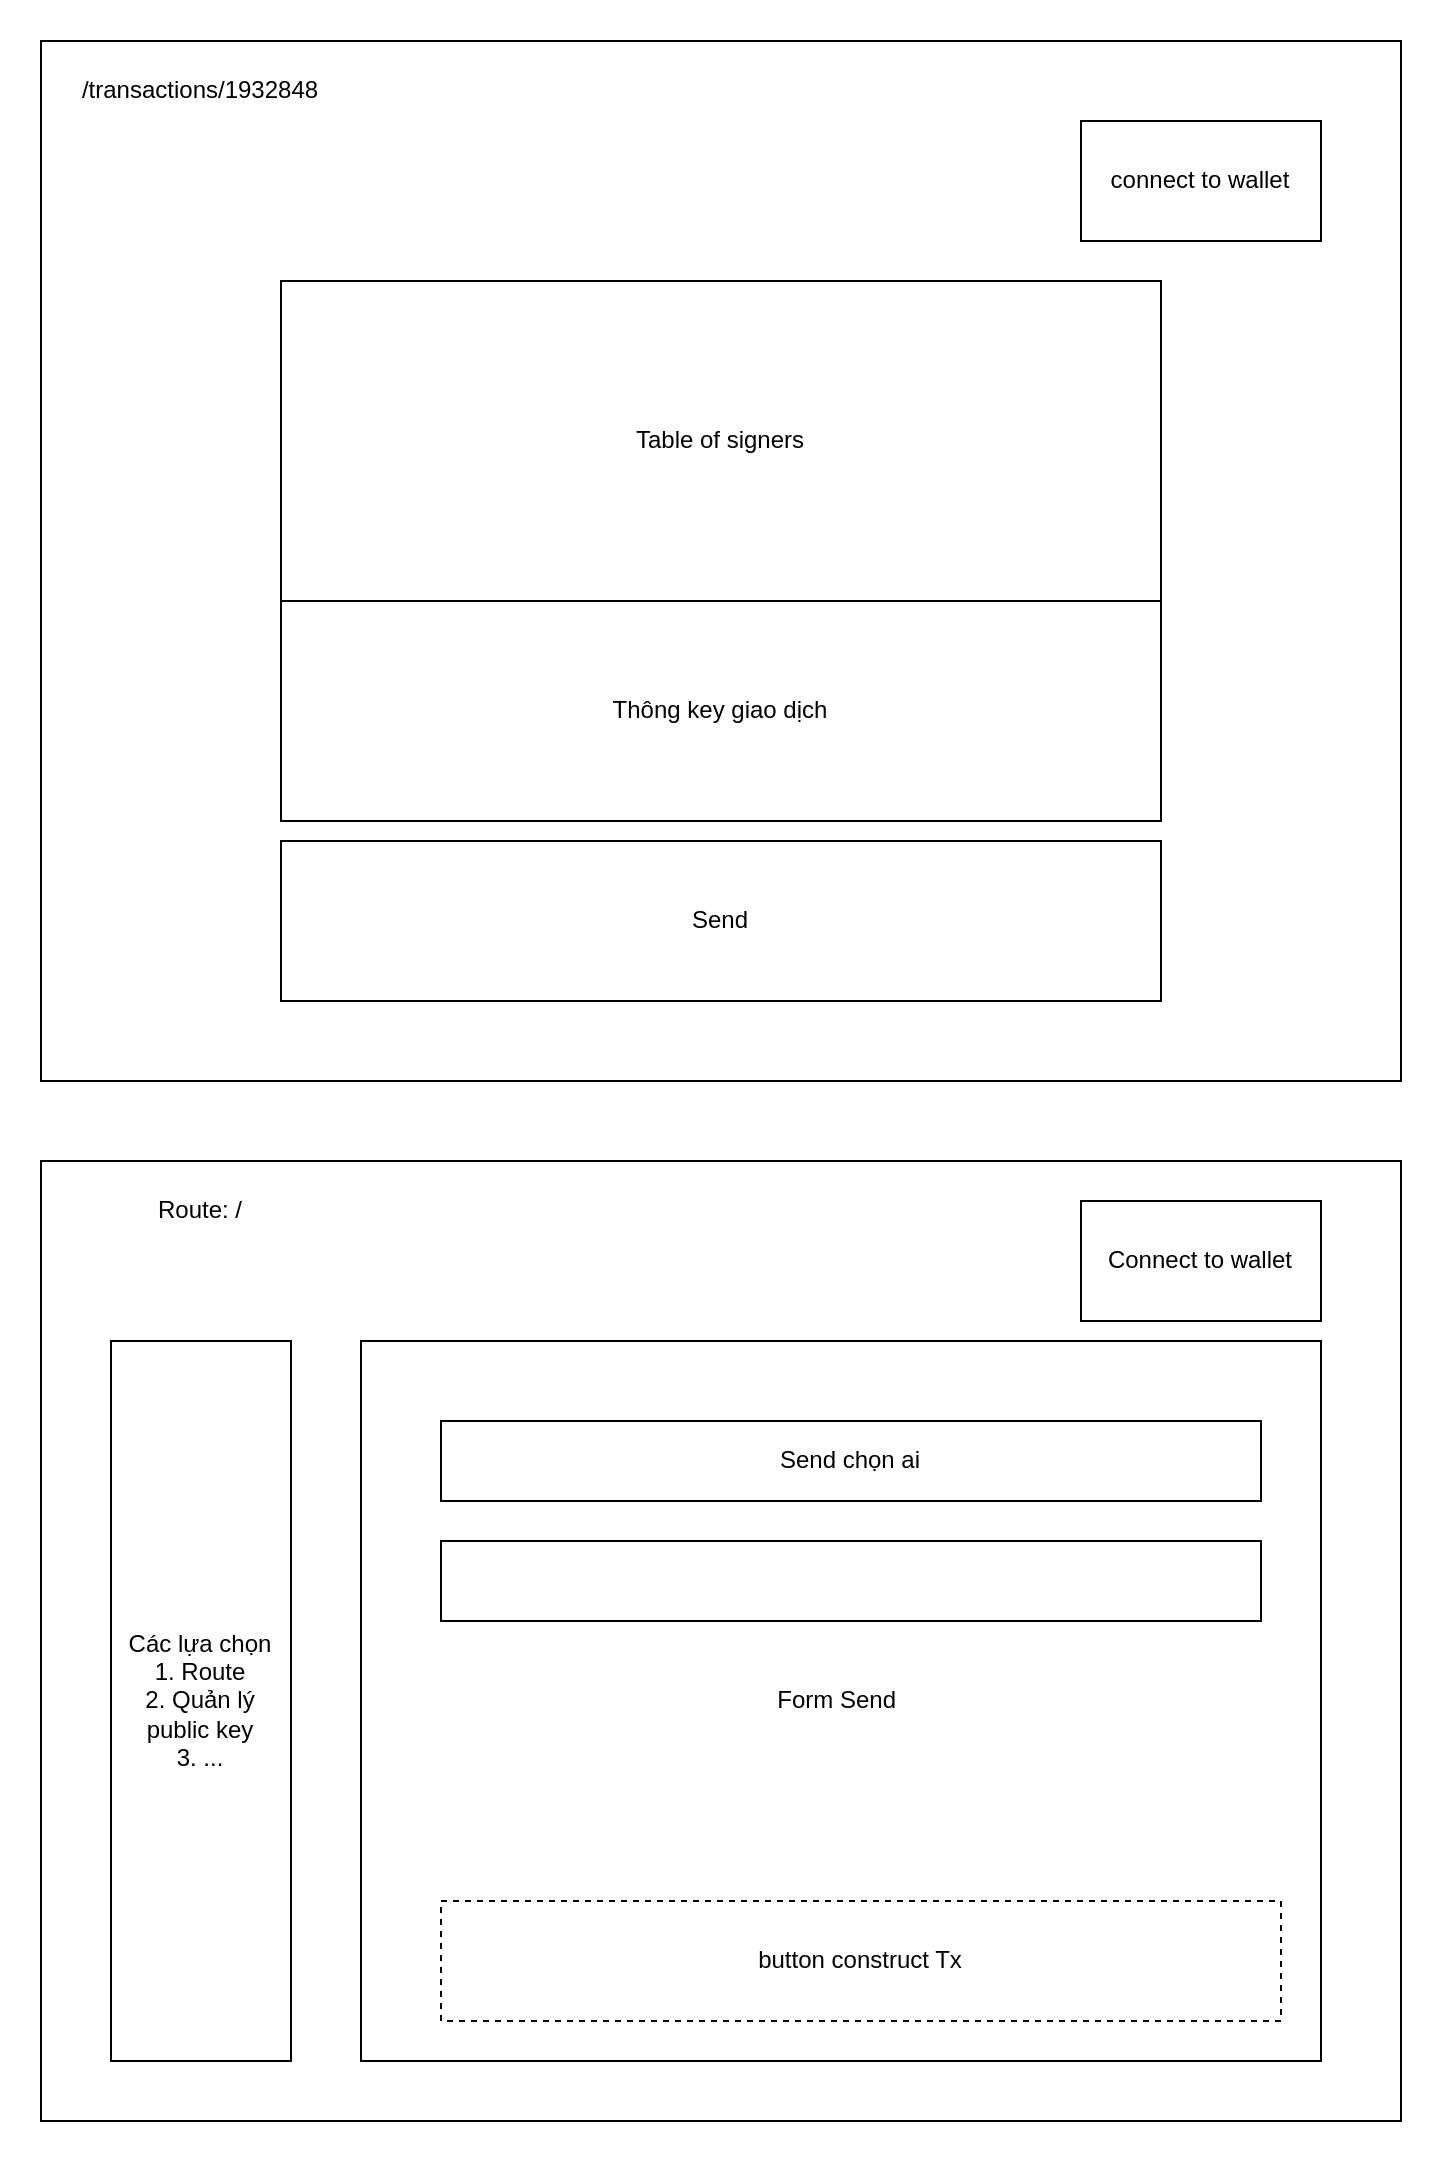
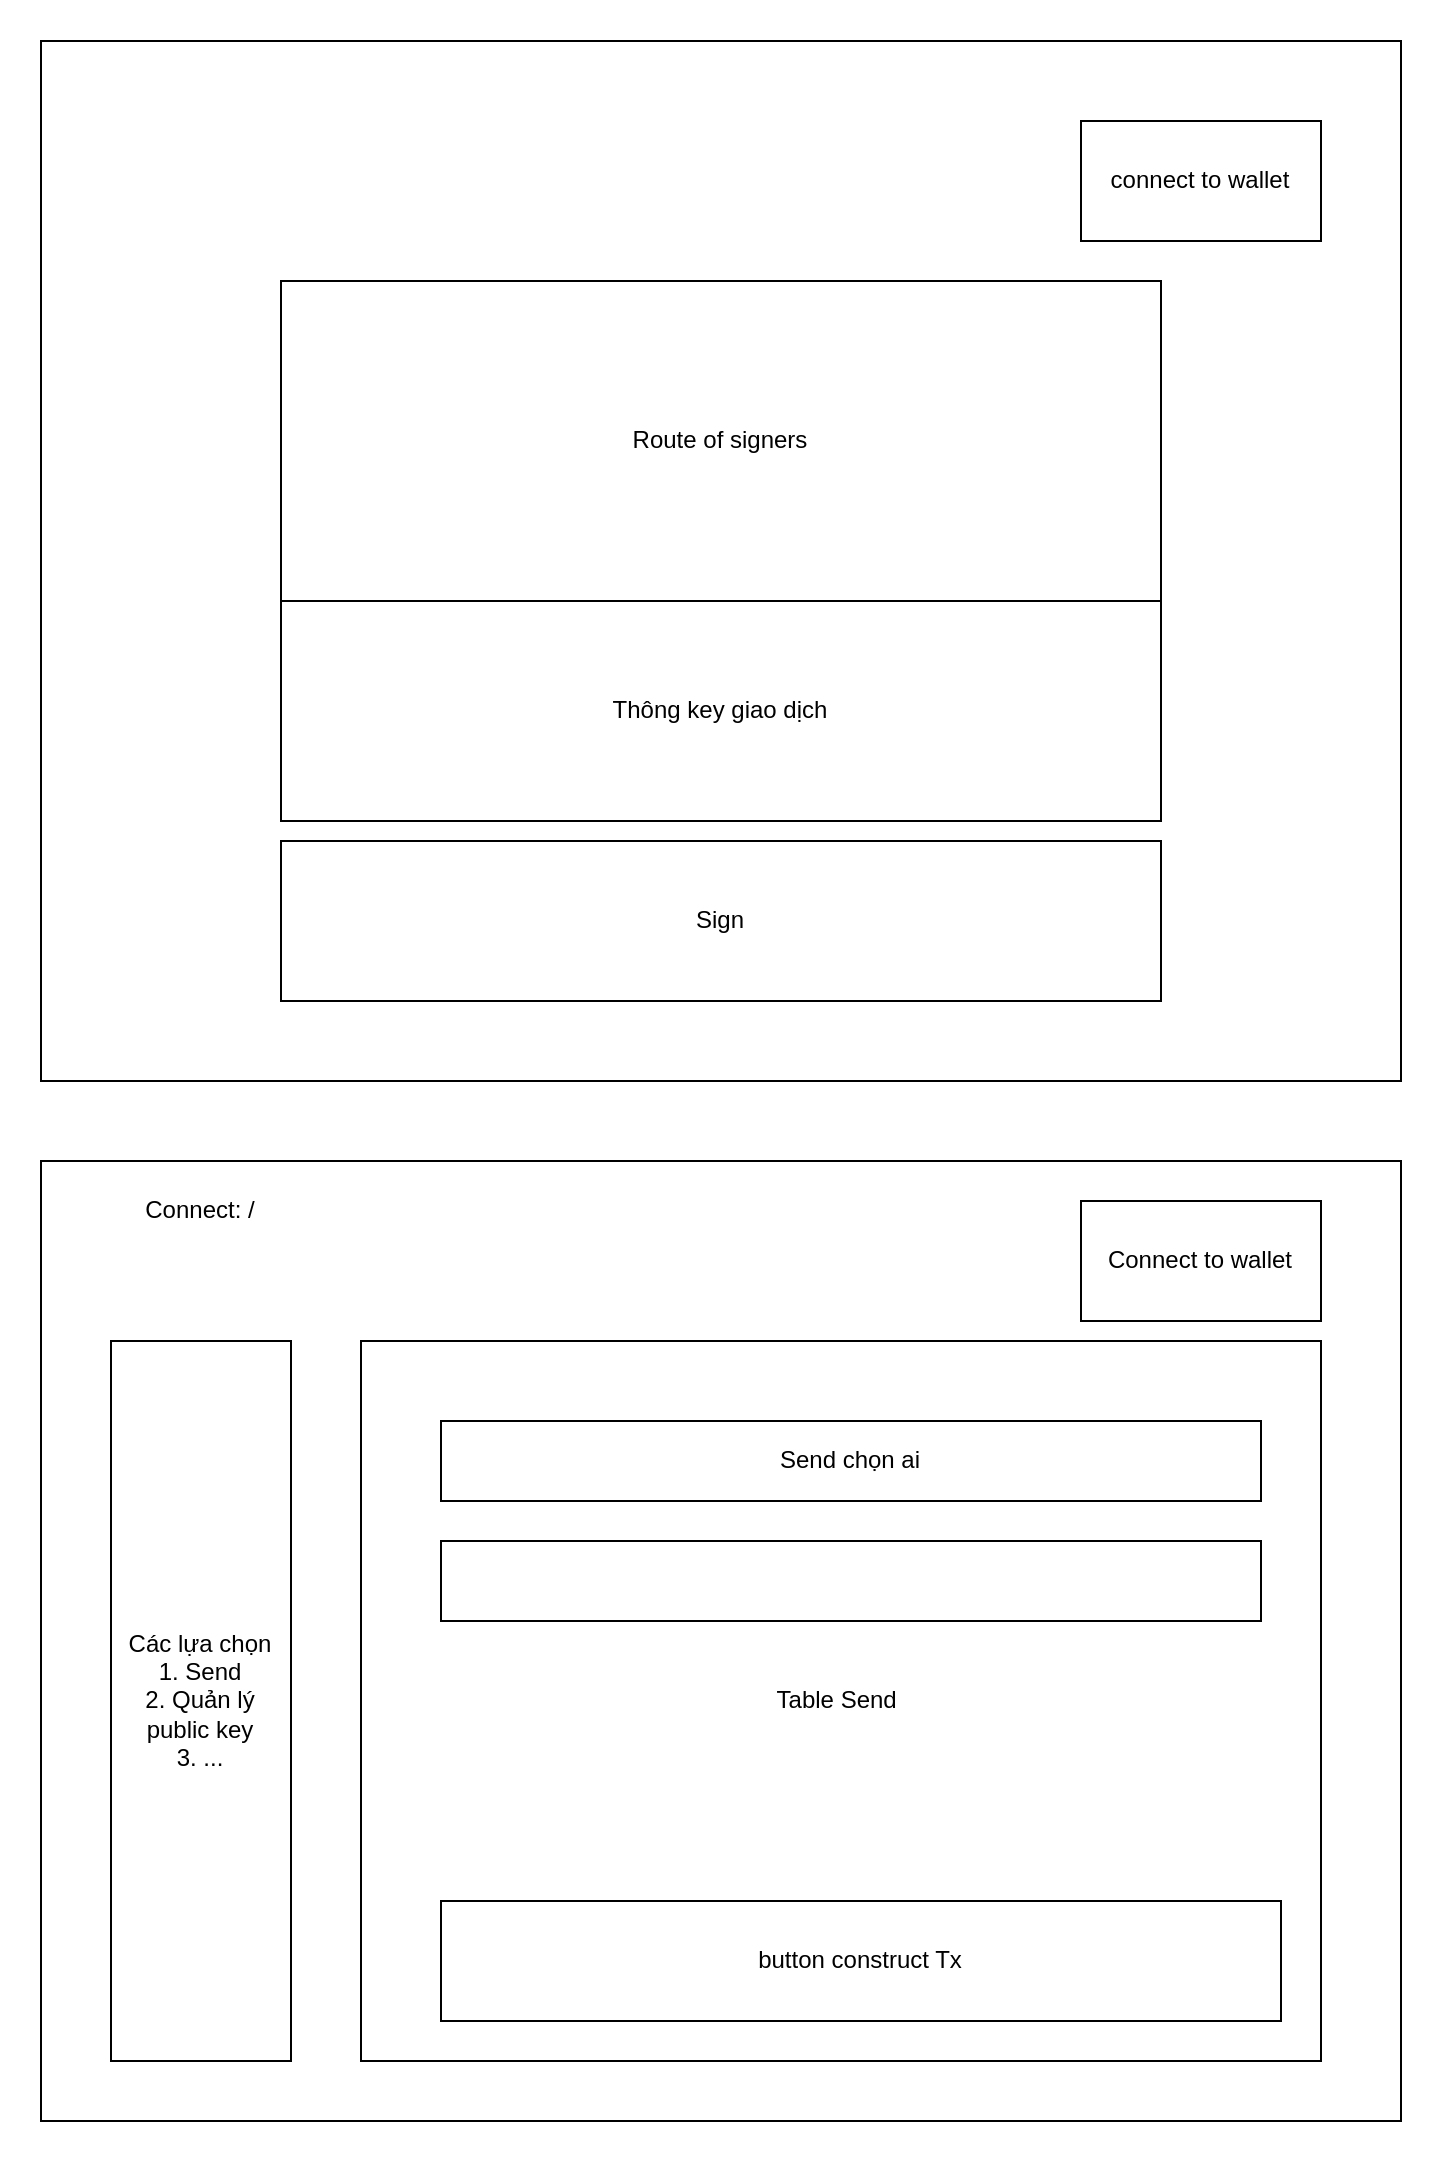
node "/transactions/1932848": removed
node "Table of signers": label "Table of signers" -> "Route of signers"
node "Send": label "Send" -> "Sign"
node "Route: /": label "Route: /" -> "Connect: /"
node "Các lựa chọn 1. Route 2. Quản lý public key 3. ...": label "Các lựa chọn 1. Route 2. Quản lý public key 3. ..." -> "Các lựa chọn 1. Send 2. Quản lý public key 3. ..."
node "Form Send": label "Form Send" -> "Table Send"
node "button construct Tx": style dashed -> solid
